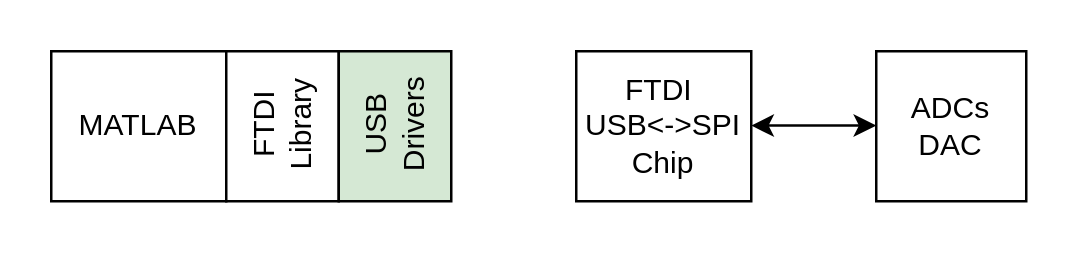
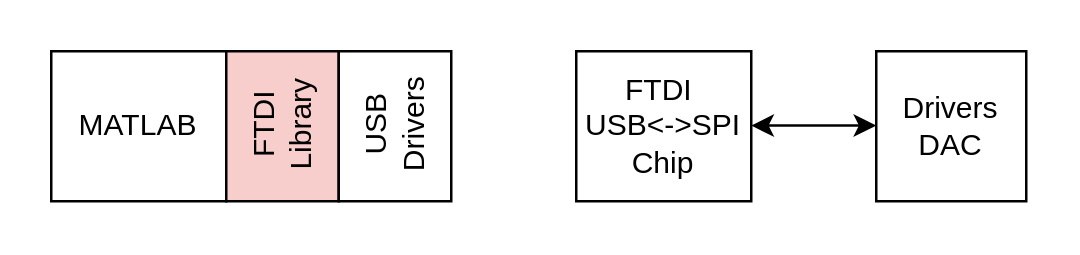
node "FTDI Library": fillcolor #ffffff -> #f8cecc
node "USB Drivers": fillcolor #d5e8d4 -> #ffffff
node "ADCs DAC": label "ADCs DAC" -> "Drivers DAC"
